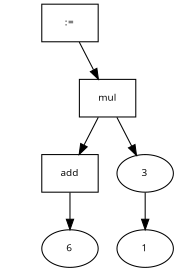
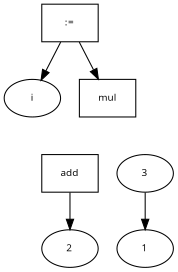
node "i": added
edge "mul" -> "add": removed
edge "mul" -> "3": removed
node "6": label "6" -> "2"
